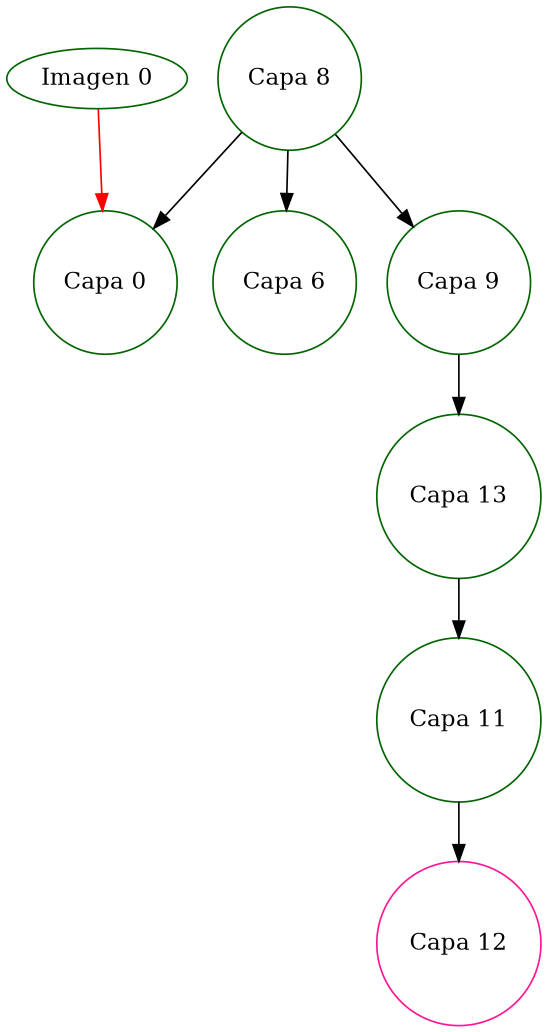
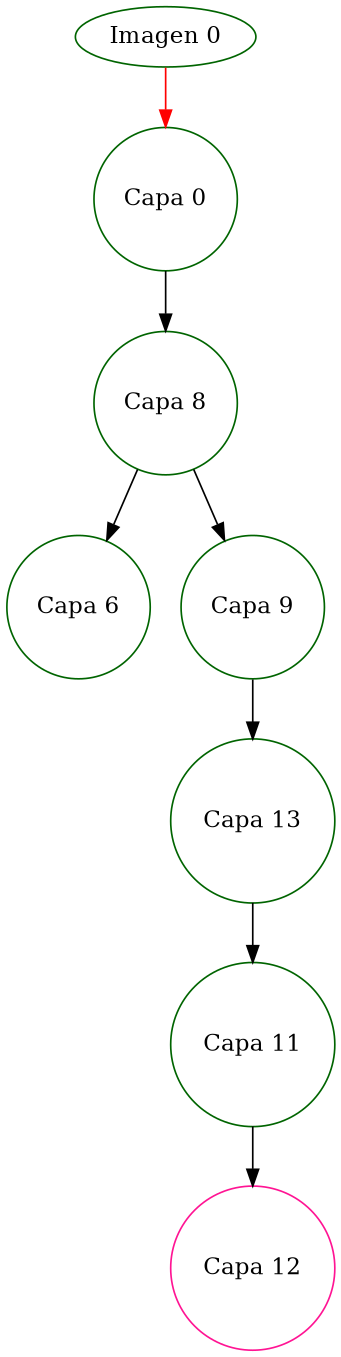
edge "Capa 8" -> "Capa 0": reversed
